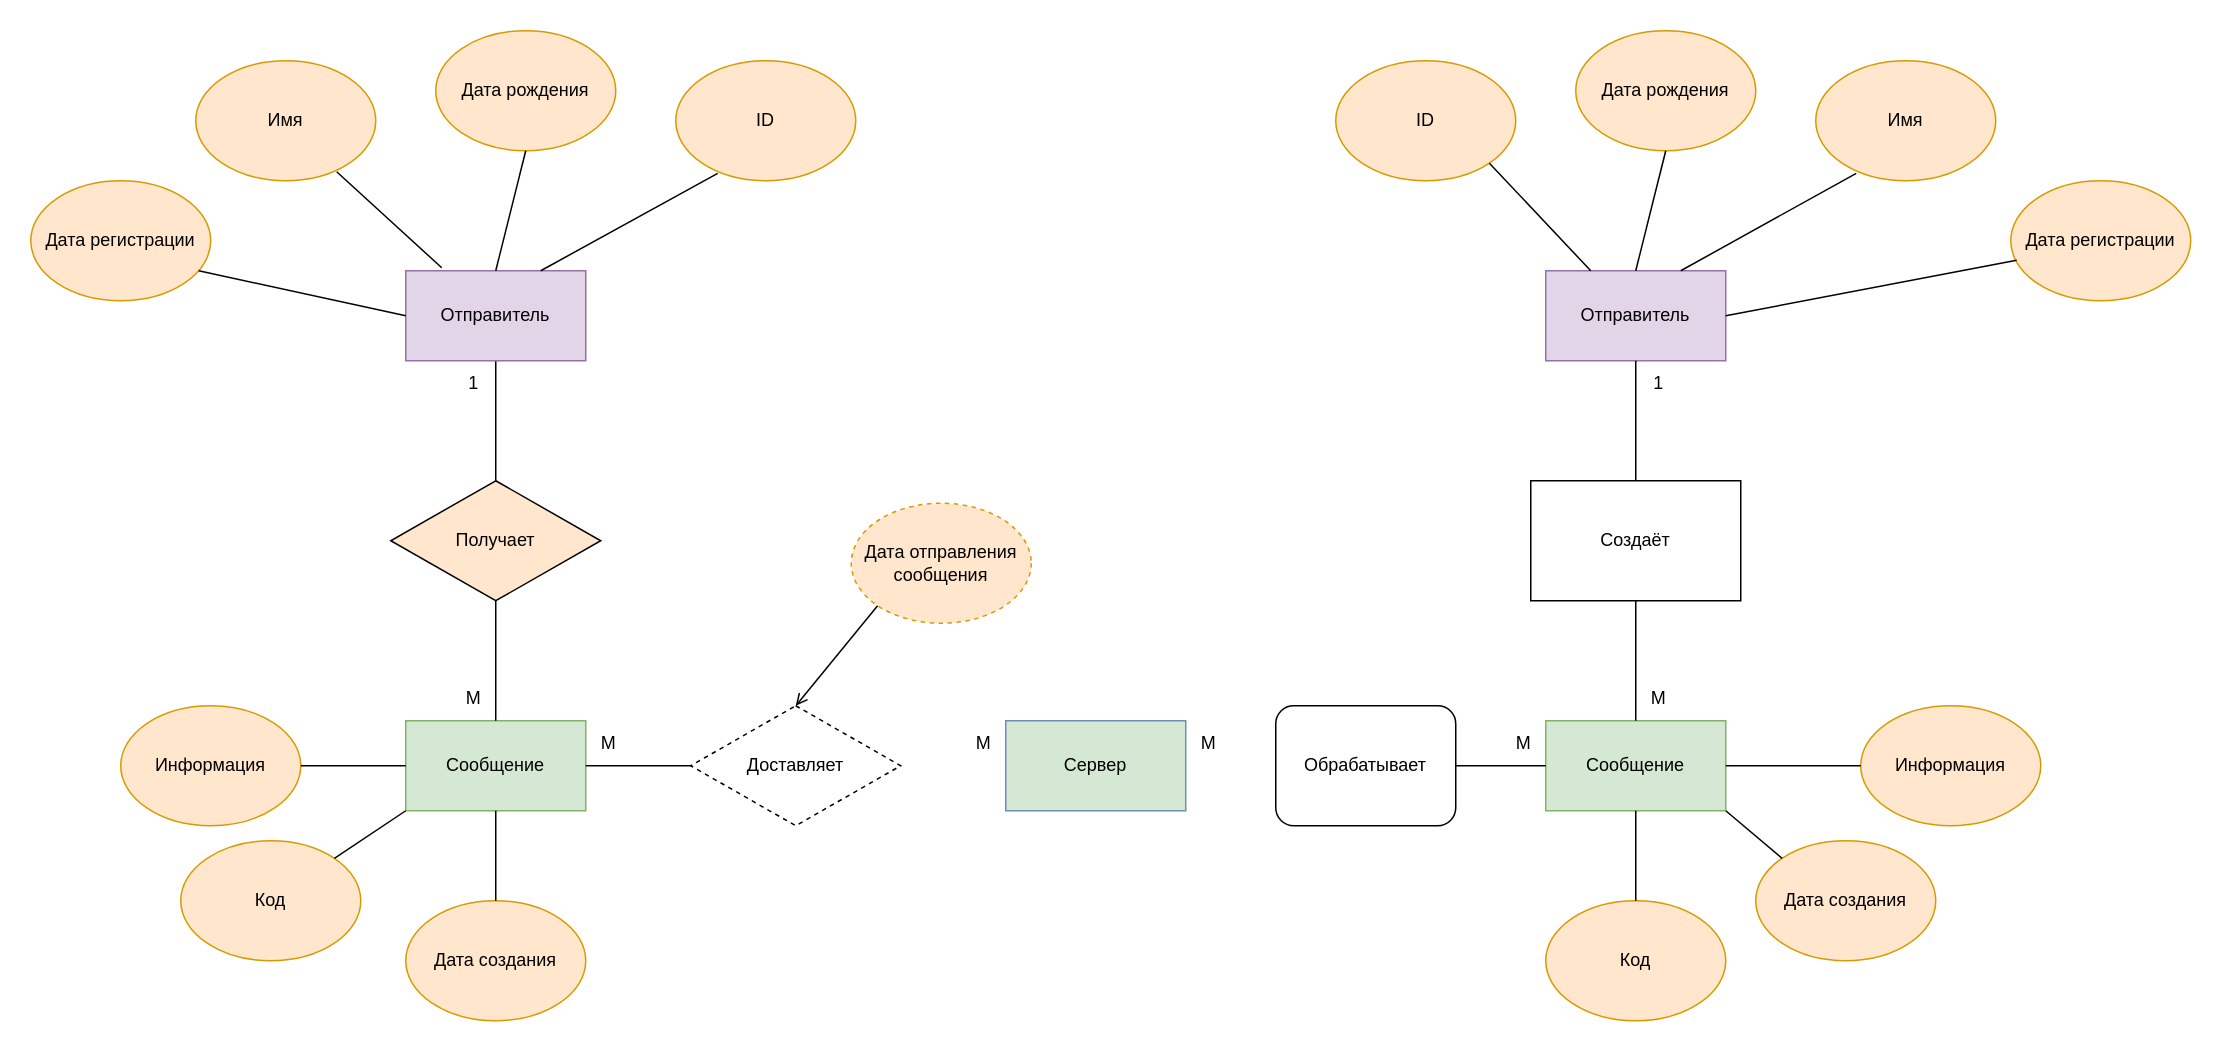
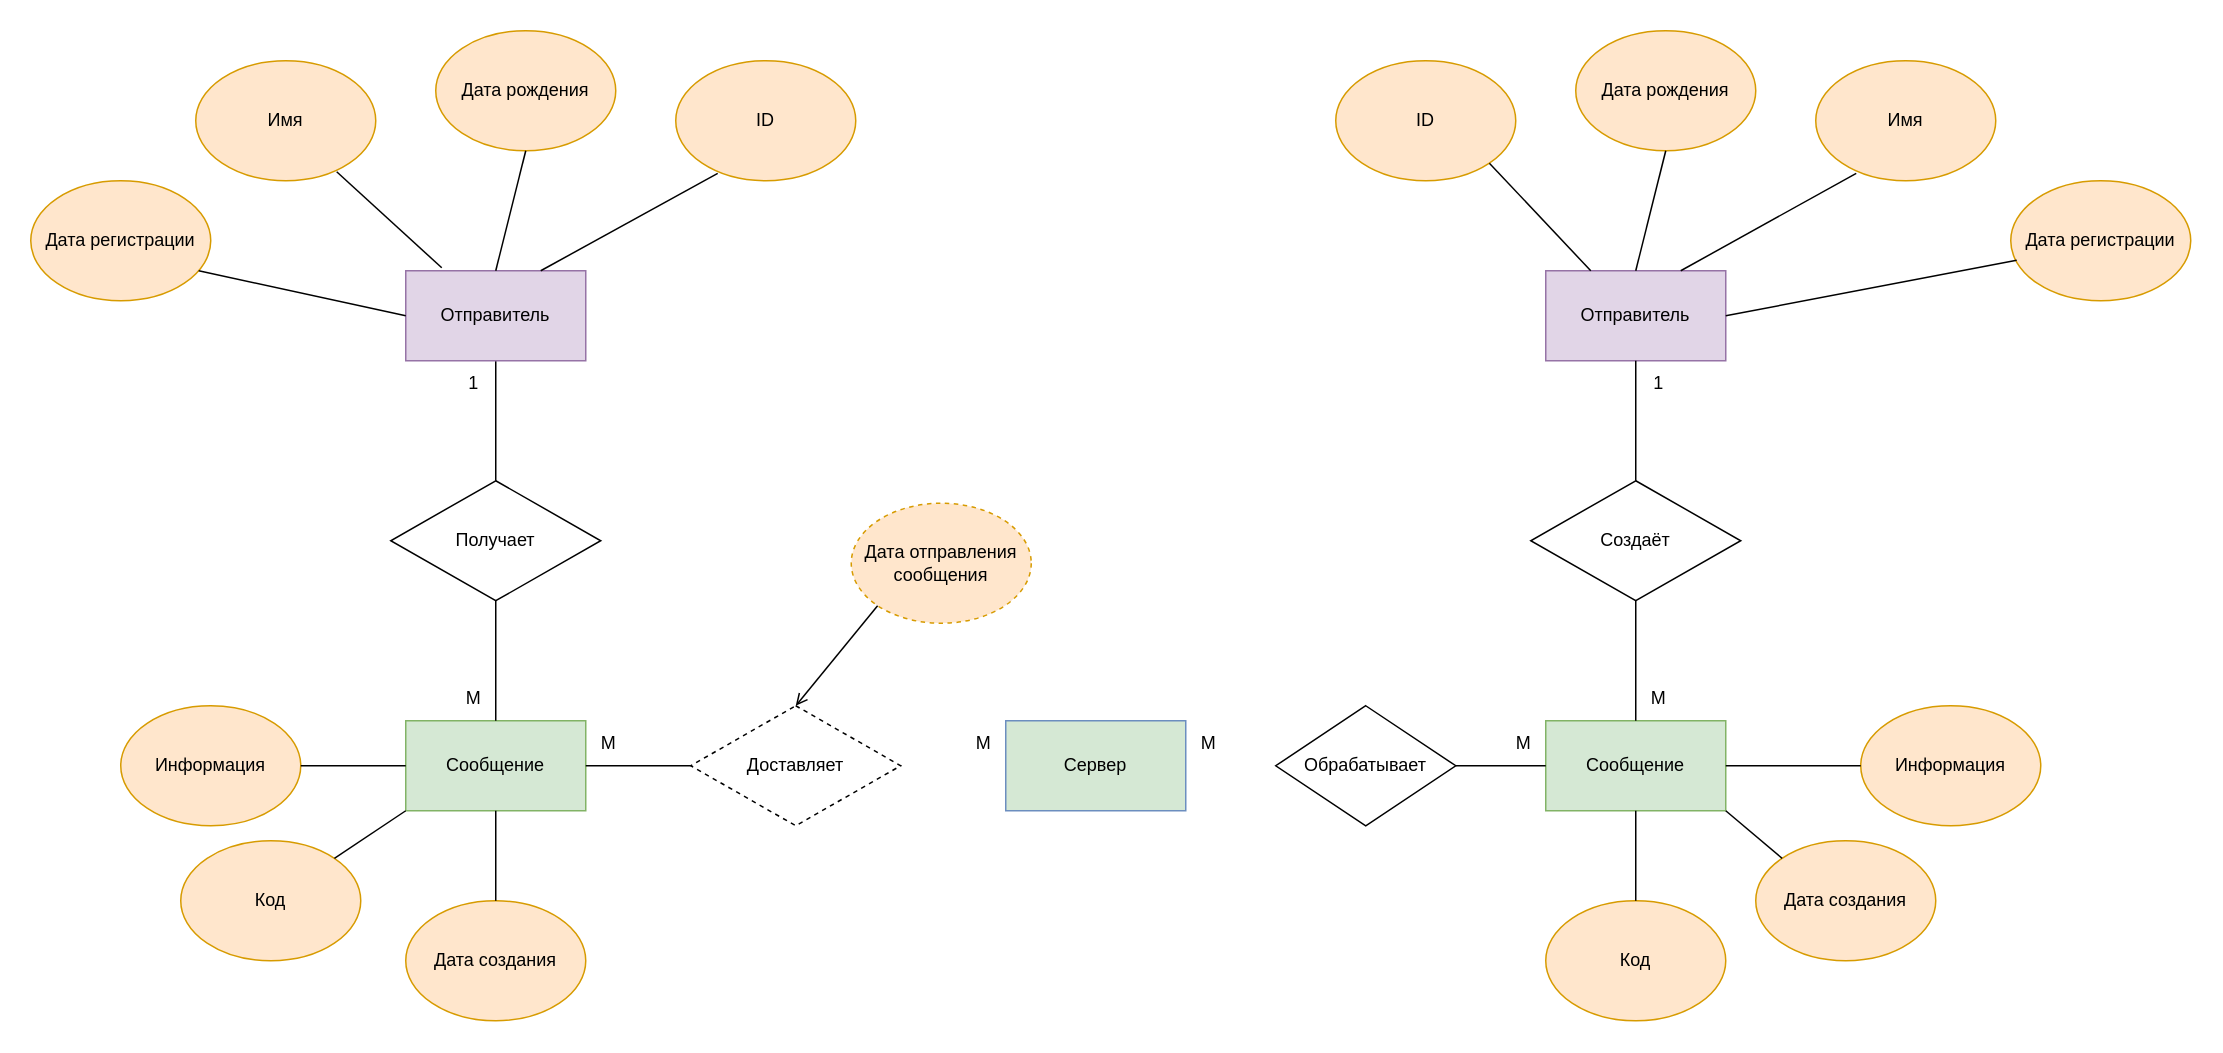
node "Получает": fillcolor #ffe6cc -> #ffffff
node "Создаёт": shape rectangle -> diamond
node "Обрабатывает": shape rounded rectangle -> diamond
